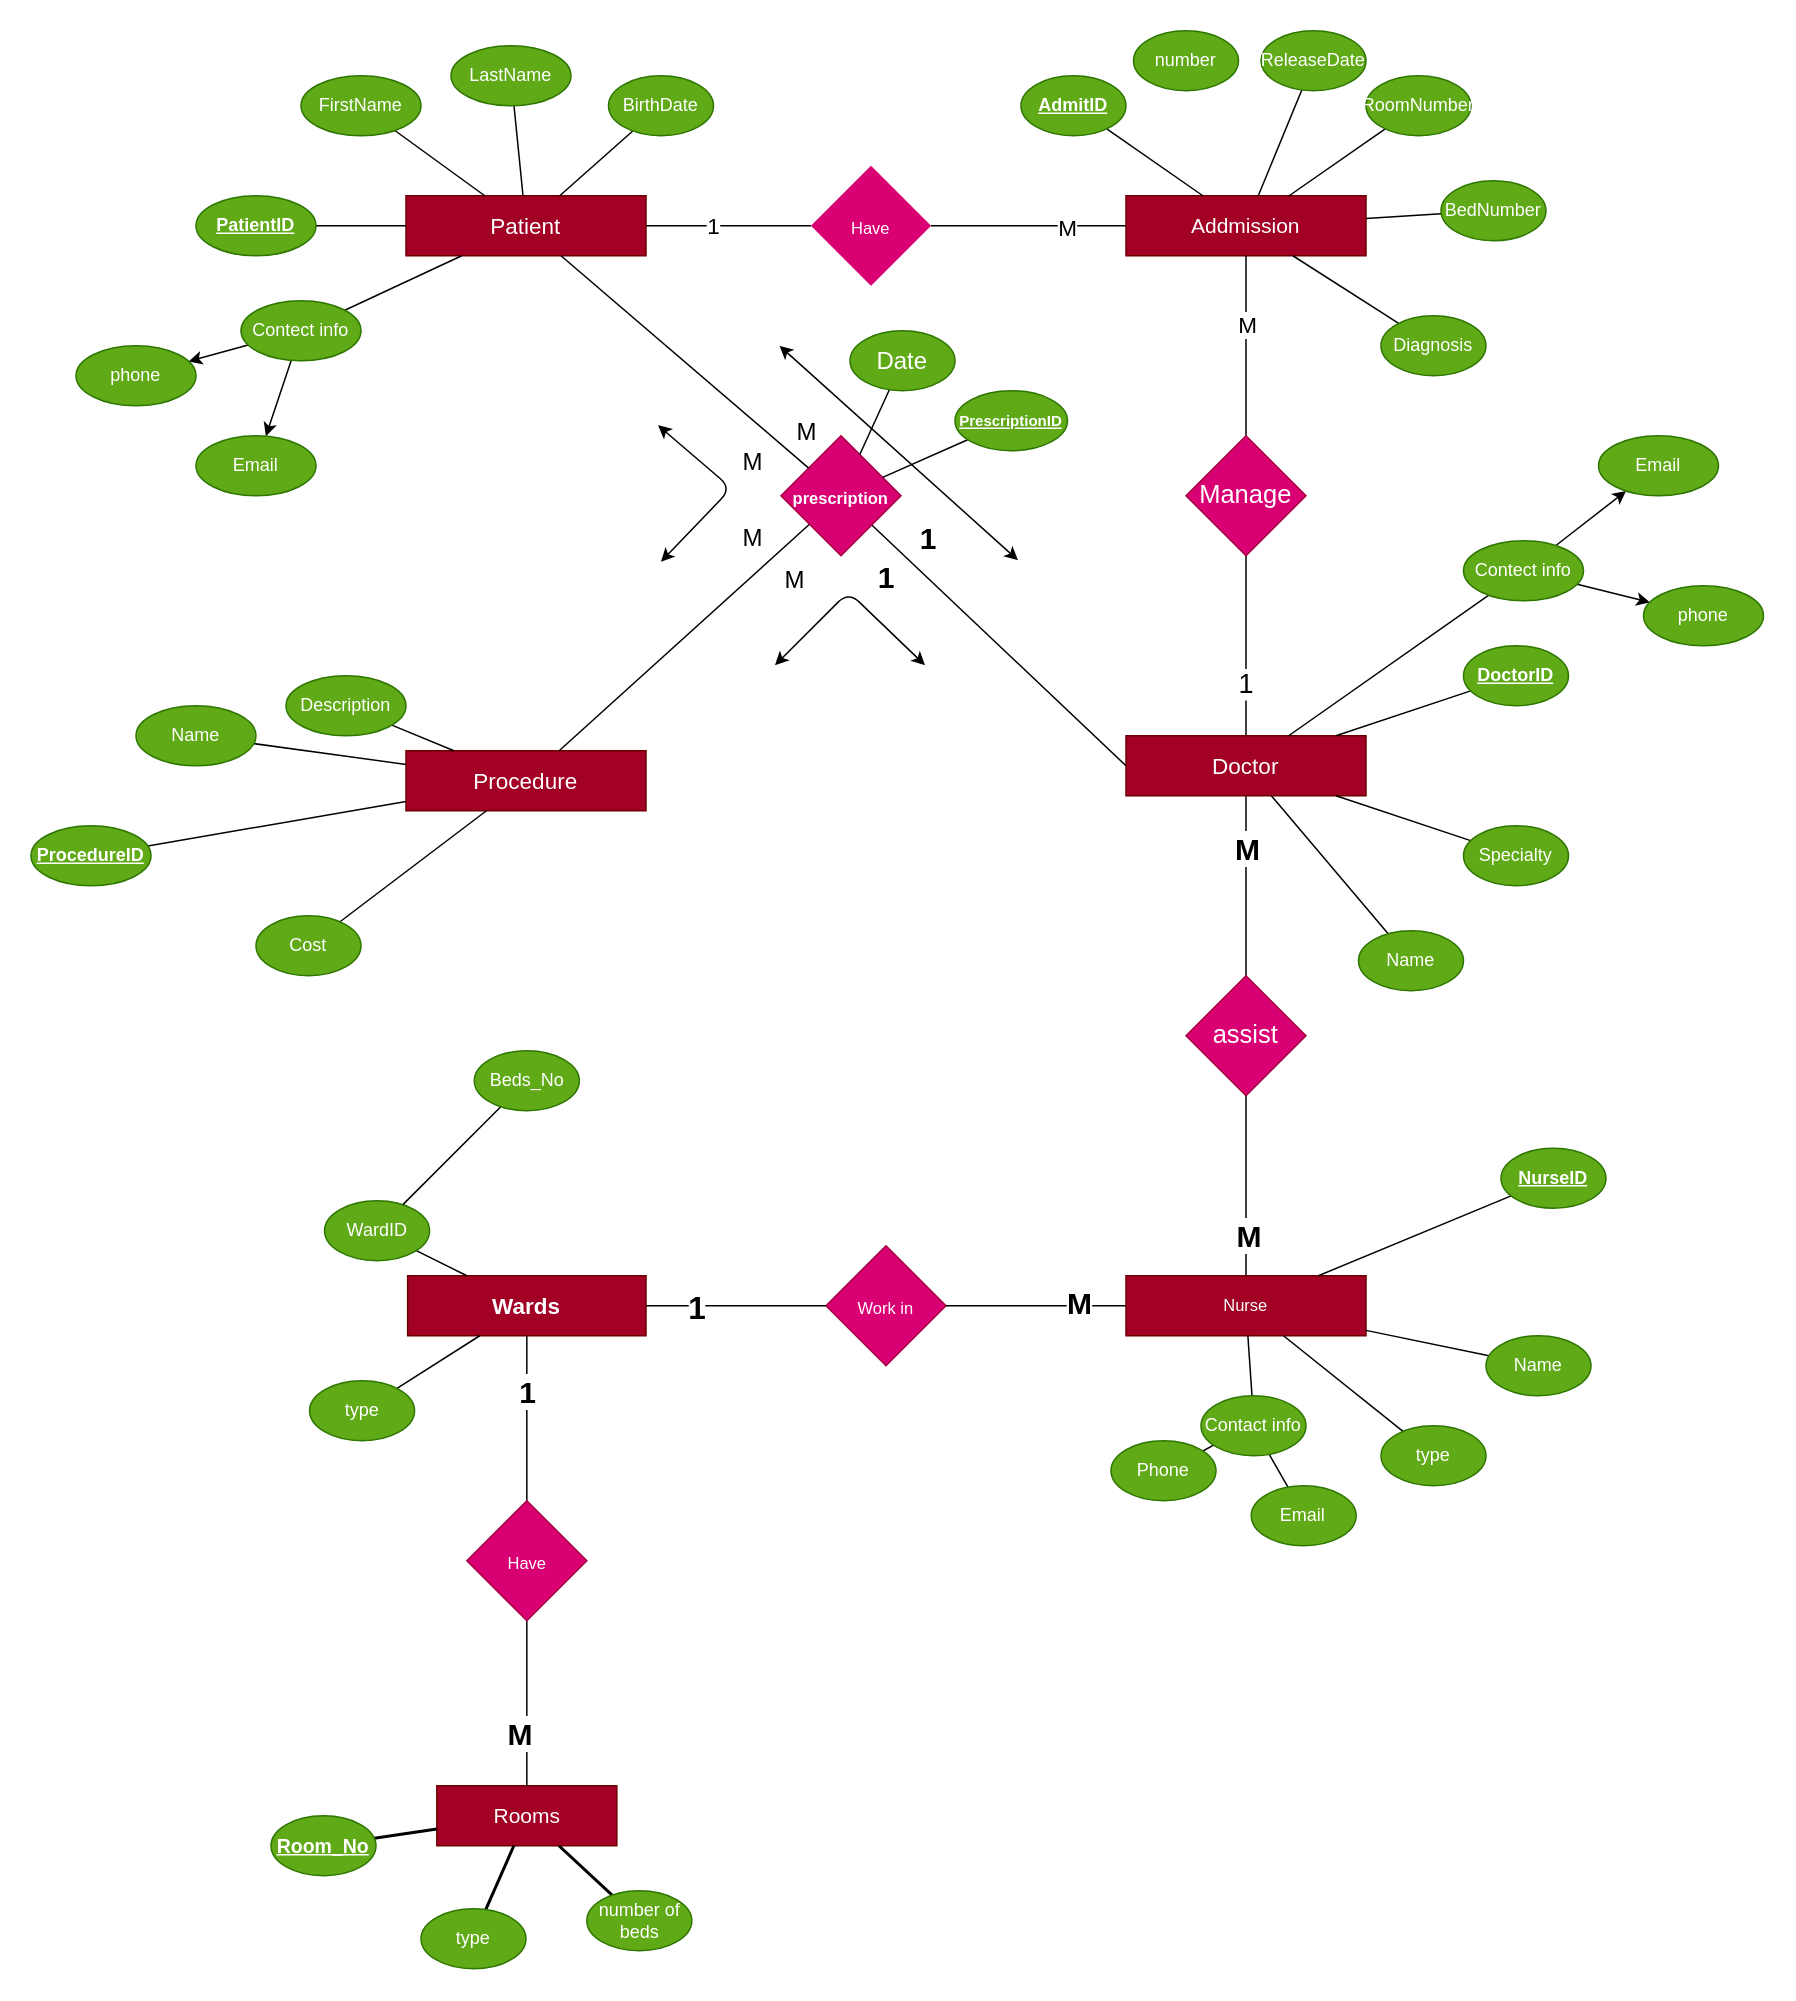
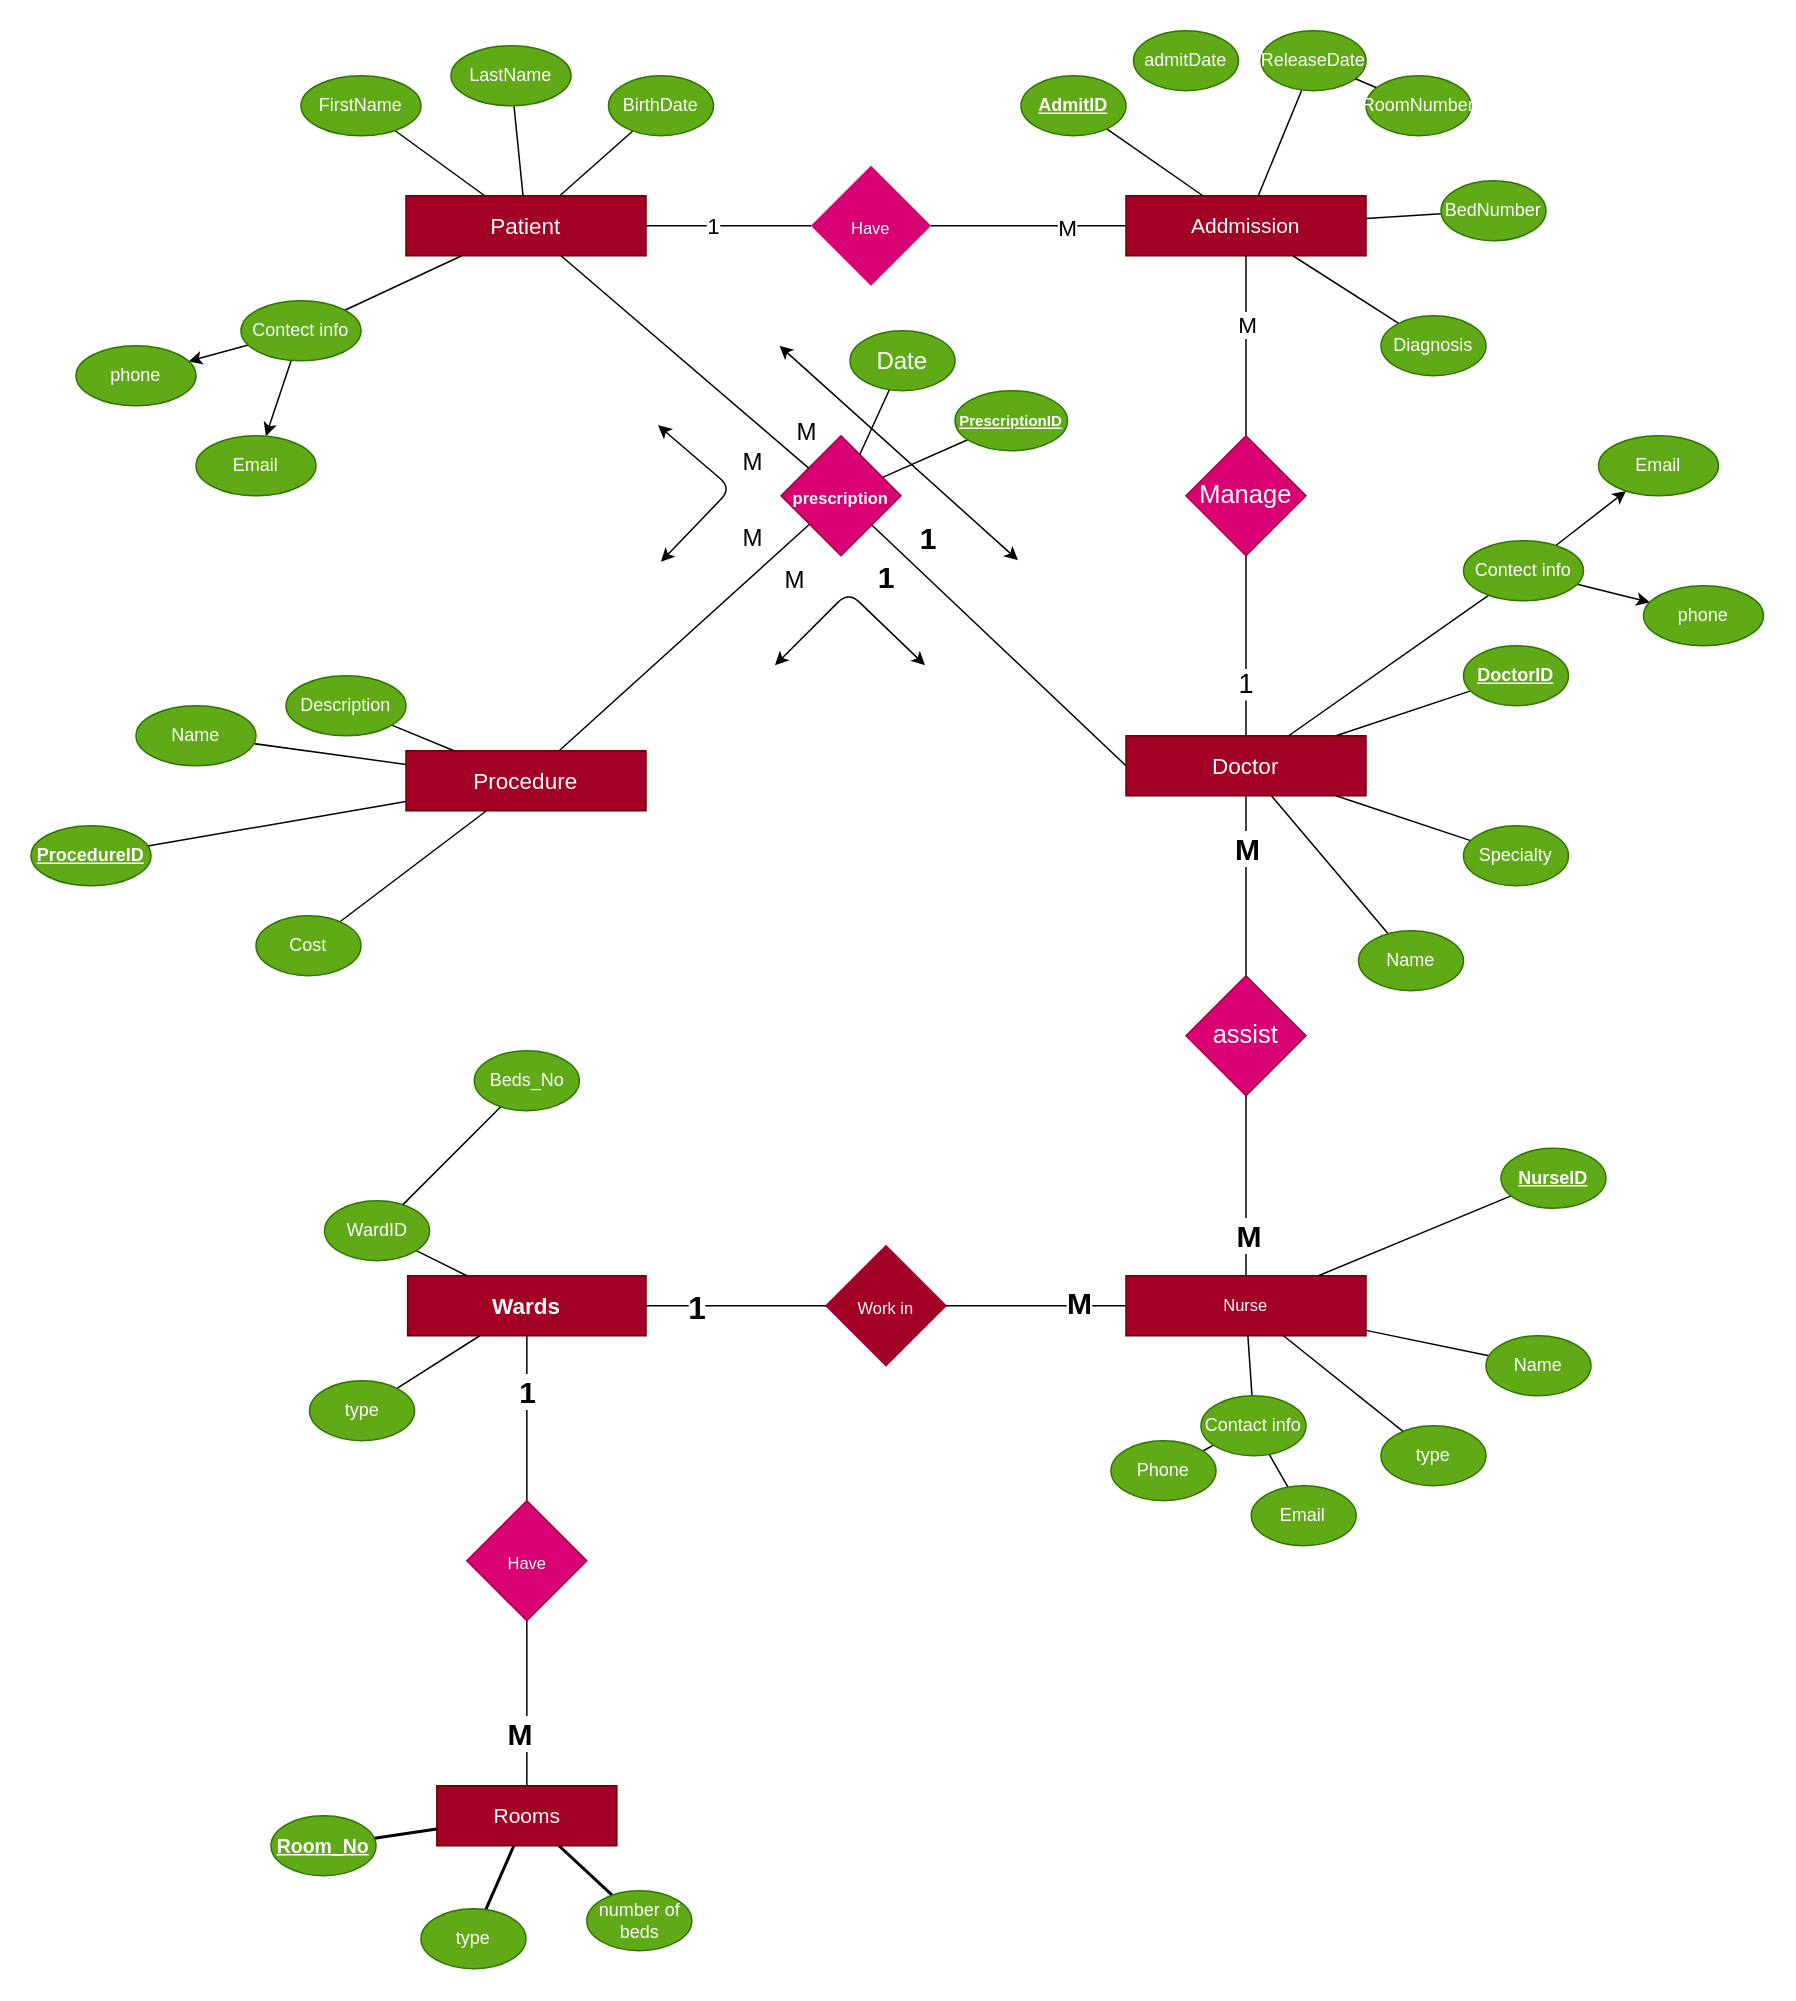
node "number": label "number" -> "admitDate"
edge "RoomNumber" -- "Addmission": now "RoomNumber" -- "ReleaseDate"
node "PatientID": removed
edge "PatientID" -- "Patient": removed
node "Work in": fillcolor #d80073 -> #a20025
